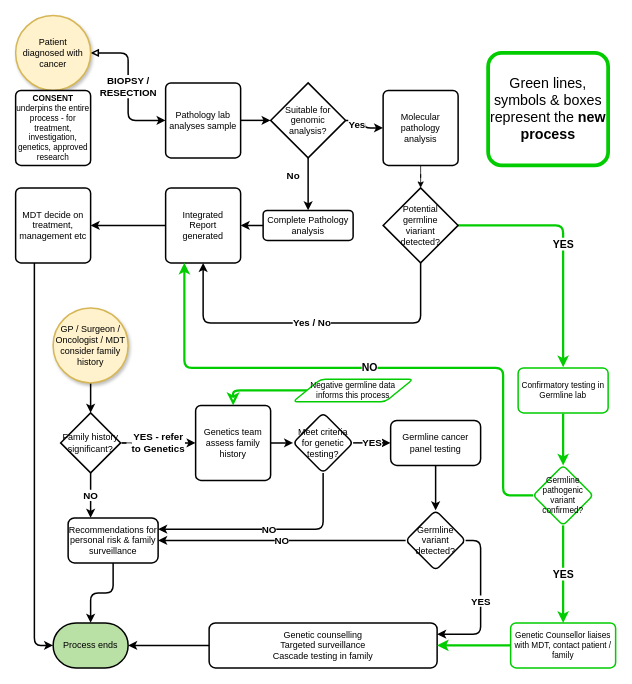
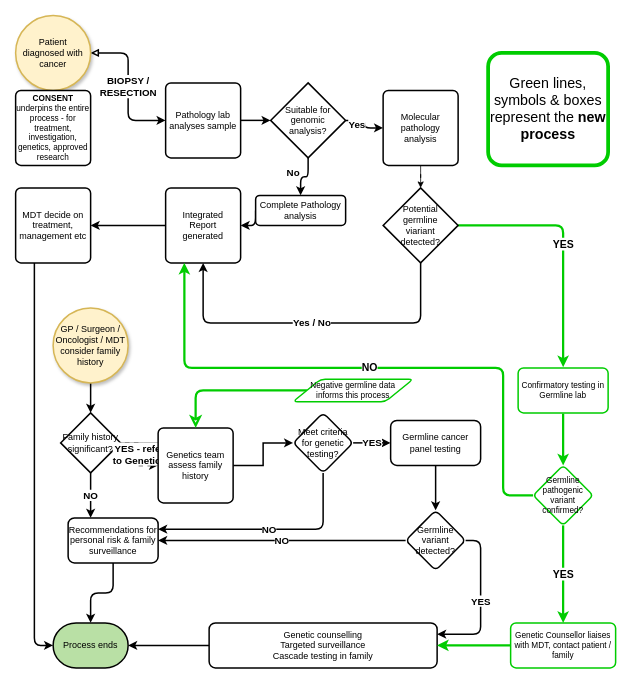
node "Complete Pathology analysis": moved (308, 225) -> (300, 210)
node "Genetics team assess family history": moved (233, 443) -> (195, 465)
